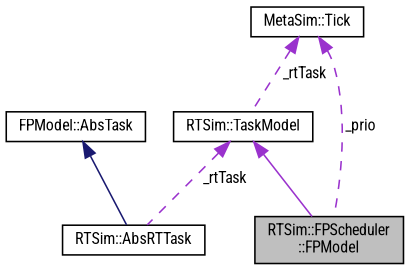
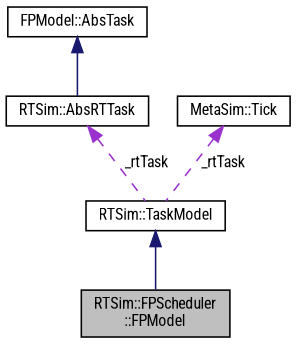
edge "RTSim::FPScheduler ::FPModel" -> "MetaSim::Tick": removed, label "_prio"
edge "RTSim::FPScheduler ::FPModel" -> "RTSim::TaskModel": color darkorchid3 -> midnightblue
edge "RTSim::AbsRTTask" -> "RTSim::TaskModel": reversed
